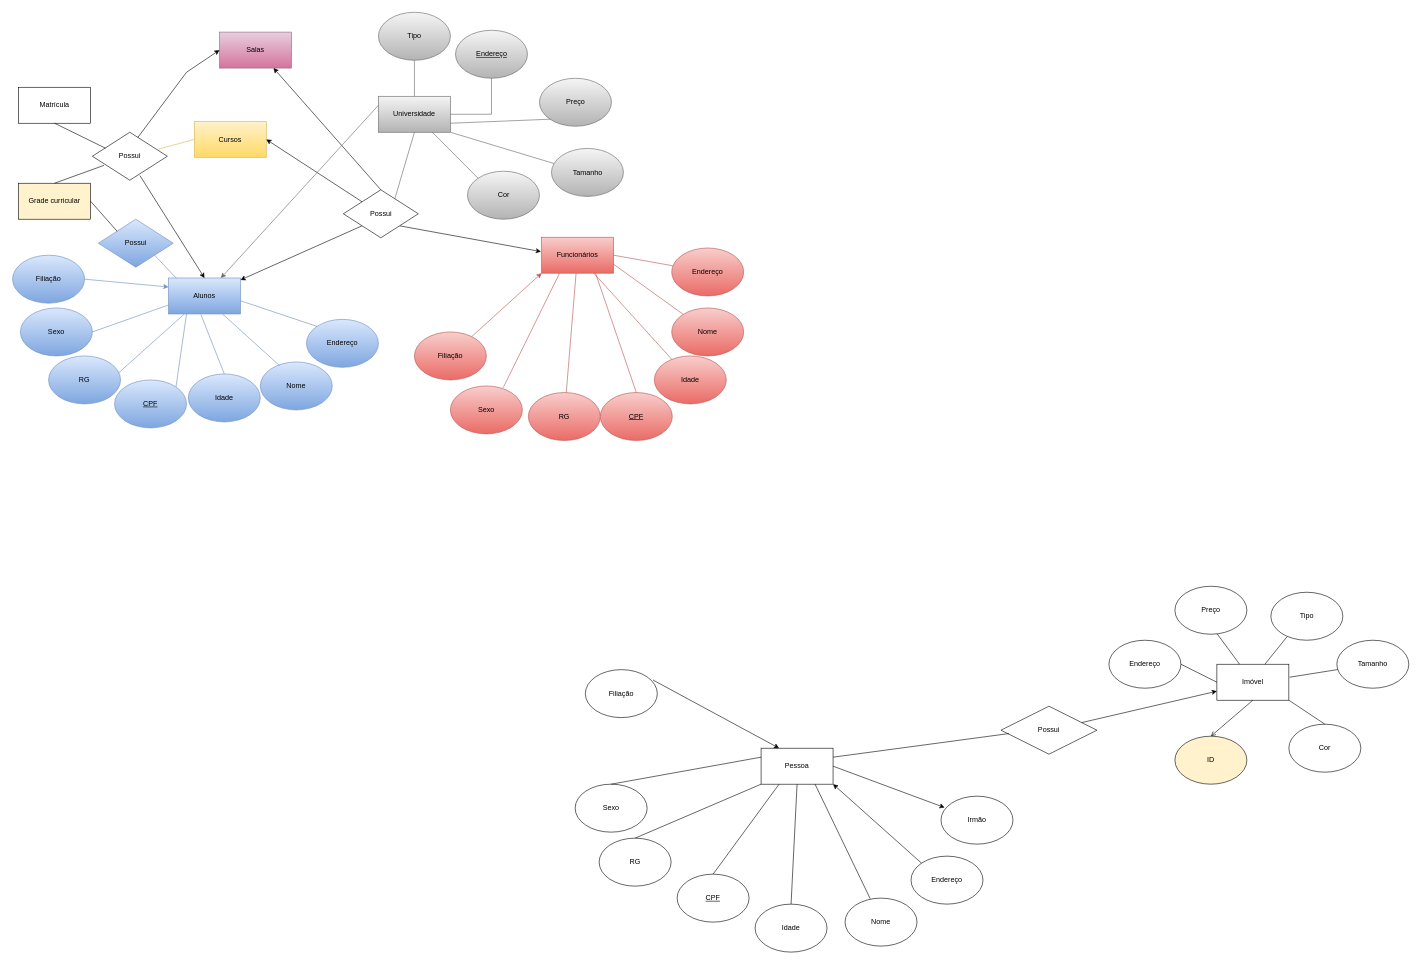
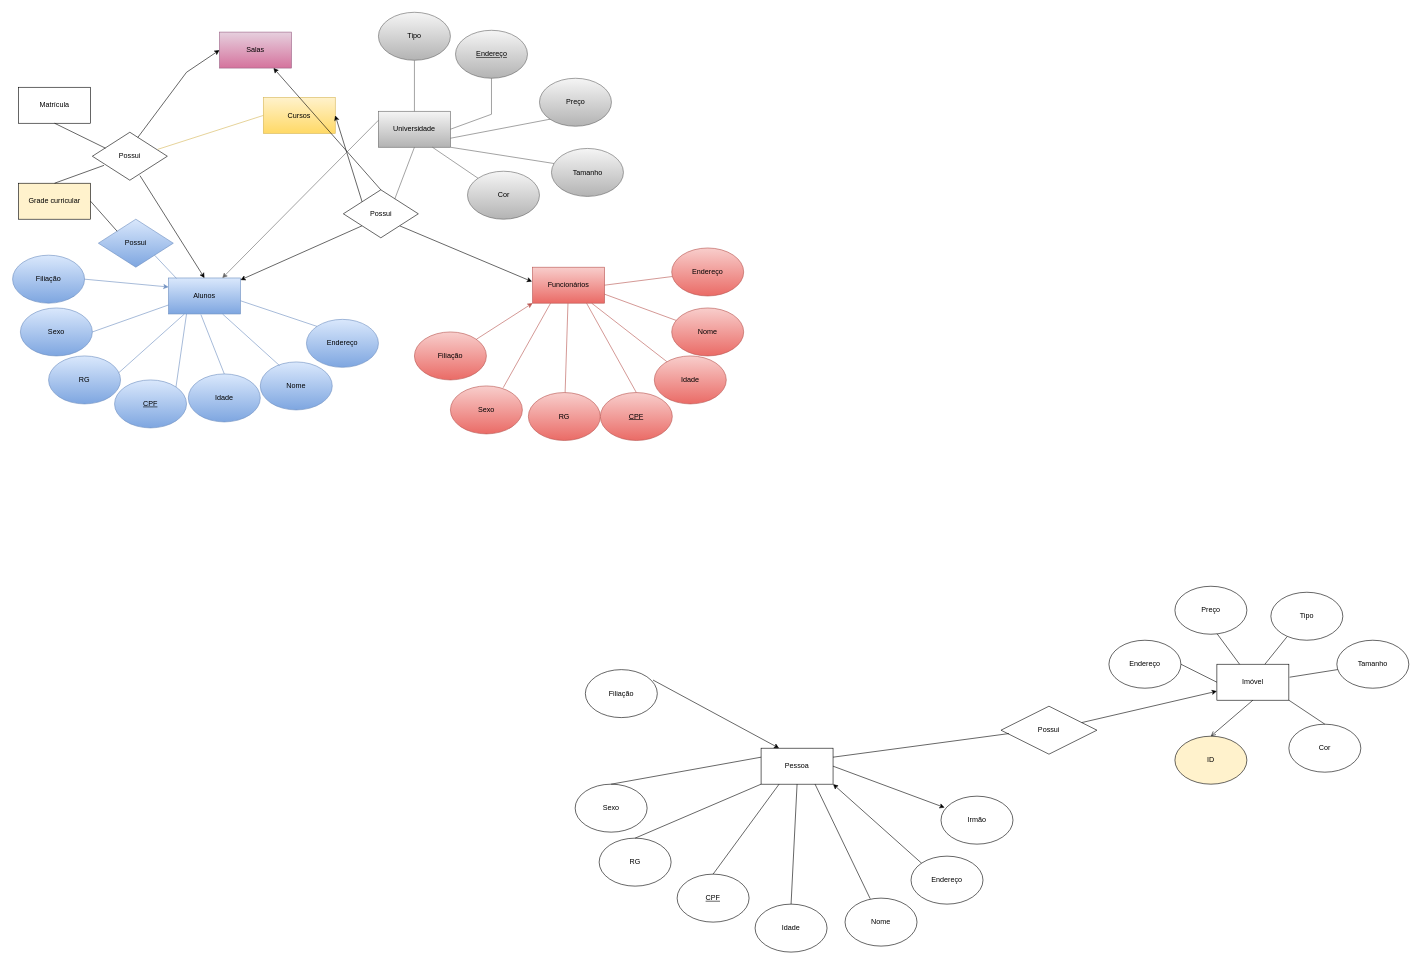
node "Universidade": moved (414, 114) -> (414, 129)
node "Cursos": moved (230, 140) -> (299, 116)
node "Funcionários": moved (578, 255) -> (569, 285)
